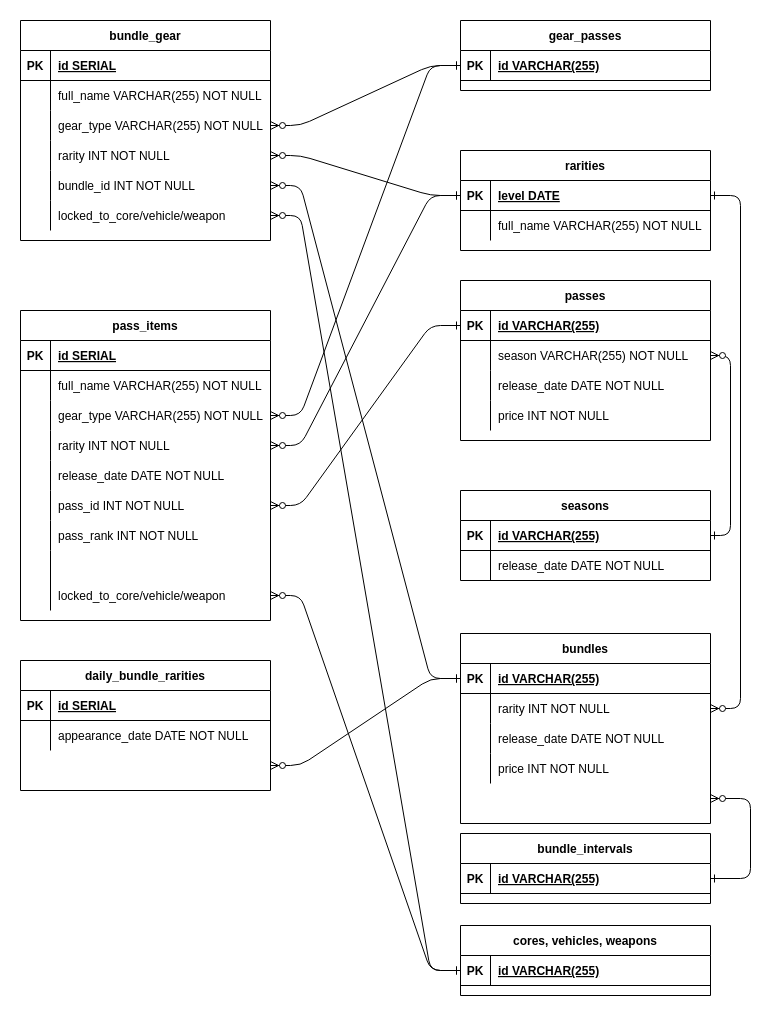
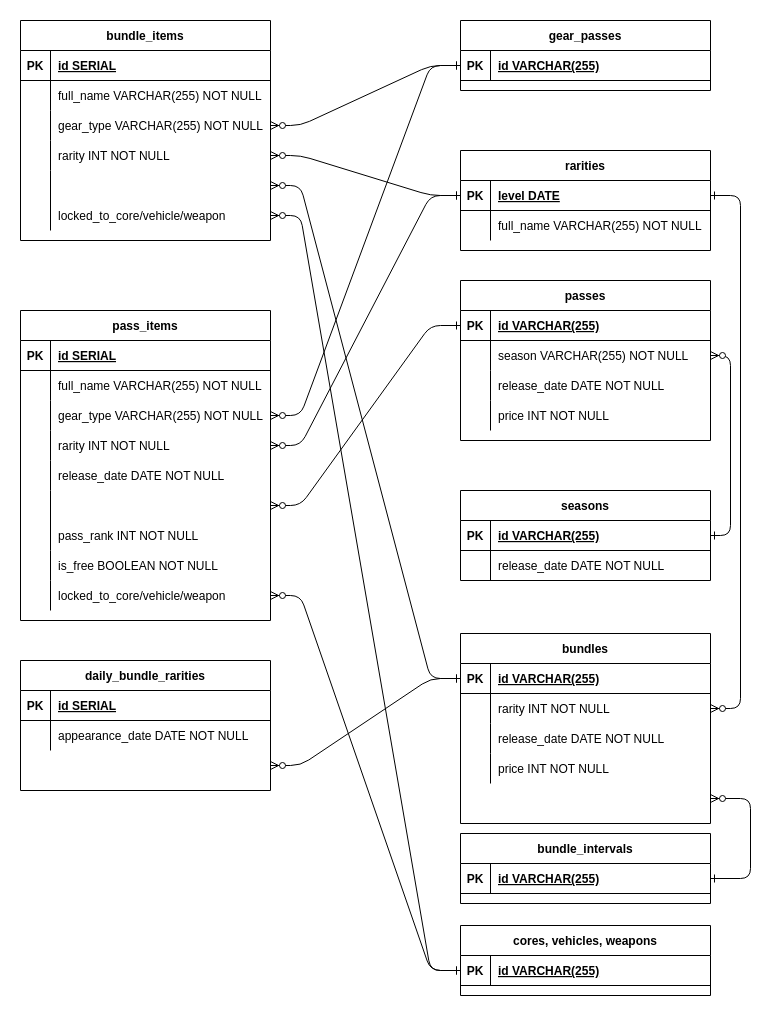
node "bundle_gear": label "bundle_gear" -> "bundle_items"
node "bundle_id INT NOT NULL": removed
node "pass_id INT NOT NULL": removed
node "is_free BOOLEAN NOT NULL": added
